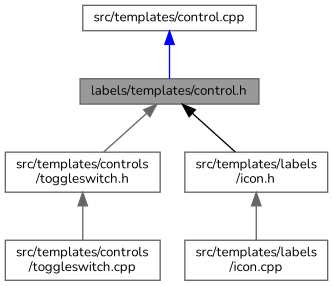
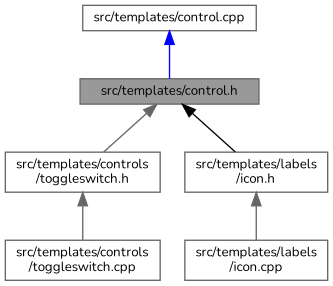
node "labels/templates/control.h": label "labels/templates/control.h" -> "src/templates/control.h"
